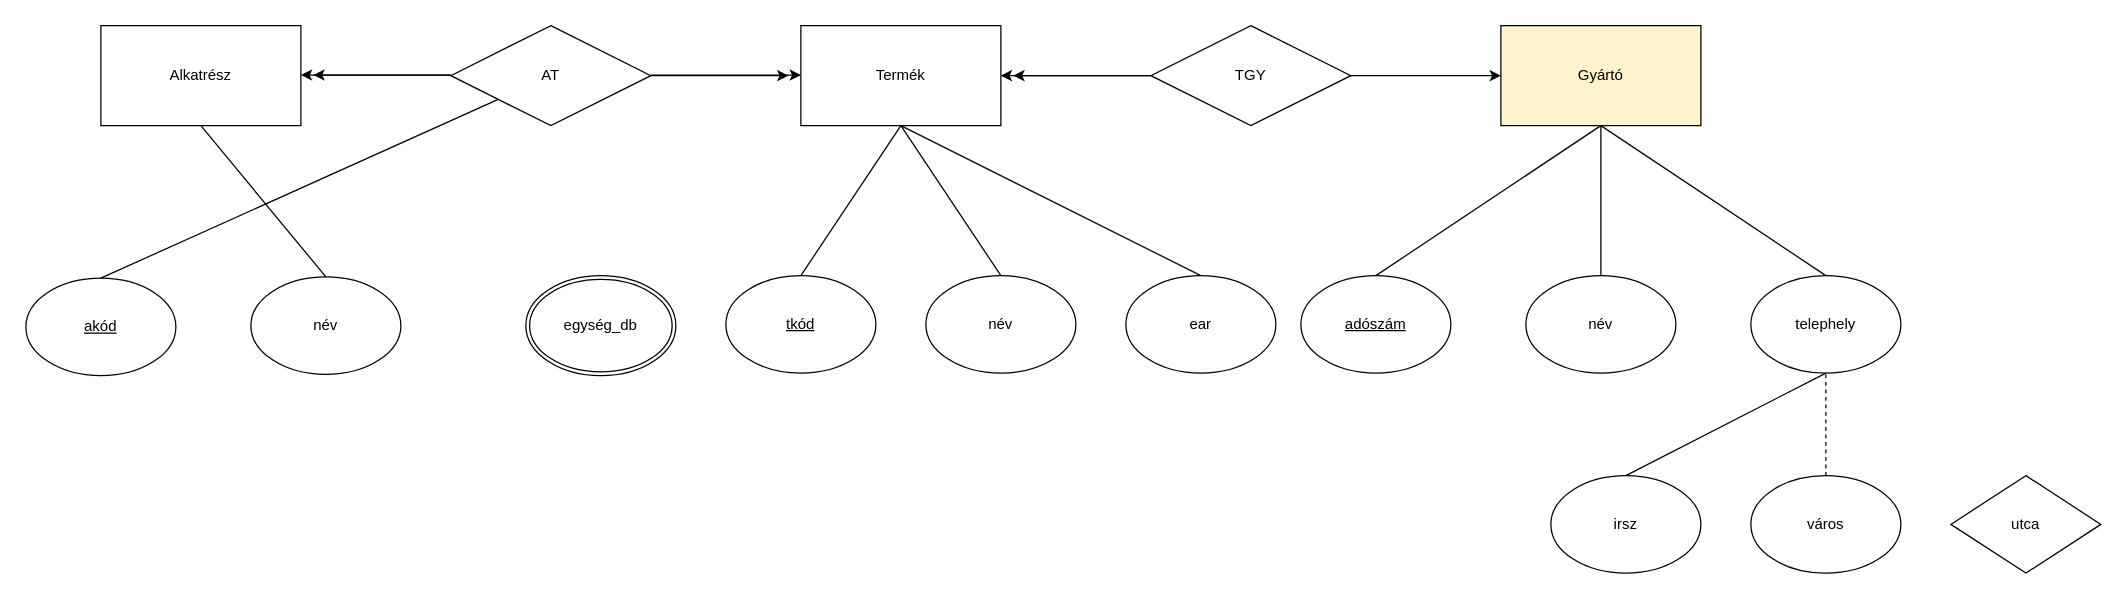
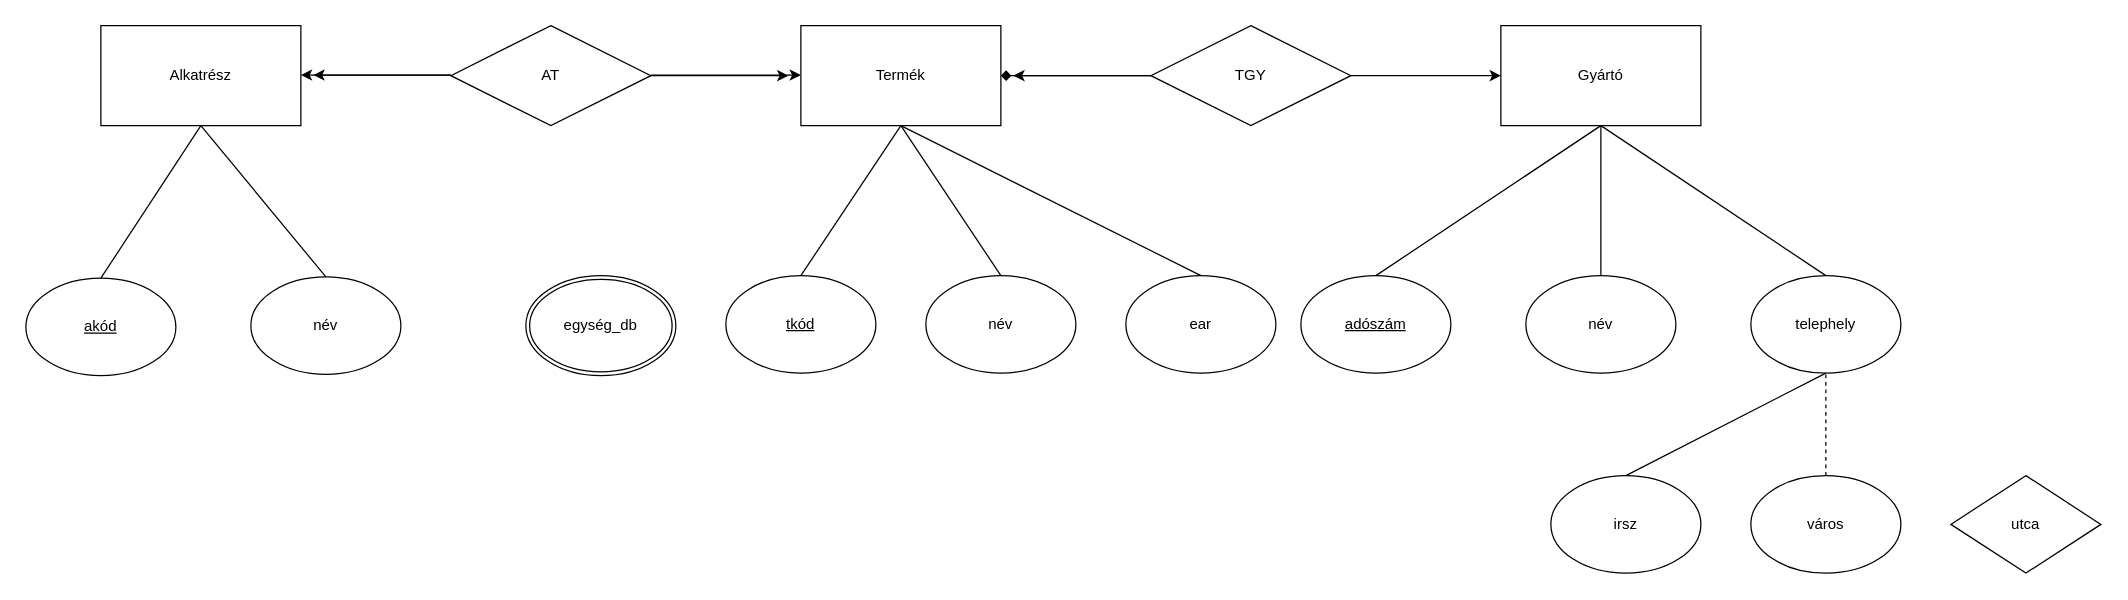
edge "TGY" -> "Termék": arrowhead classic -> diamond
node "Gyártó": fillcolor #fff2cc -> #ffffff
edge "AT" -- "akód": now "Alkatrész" -- "akód"
